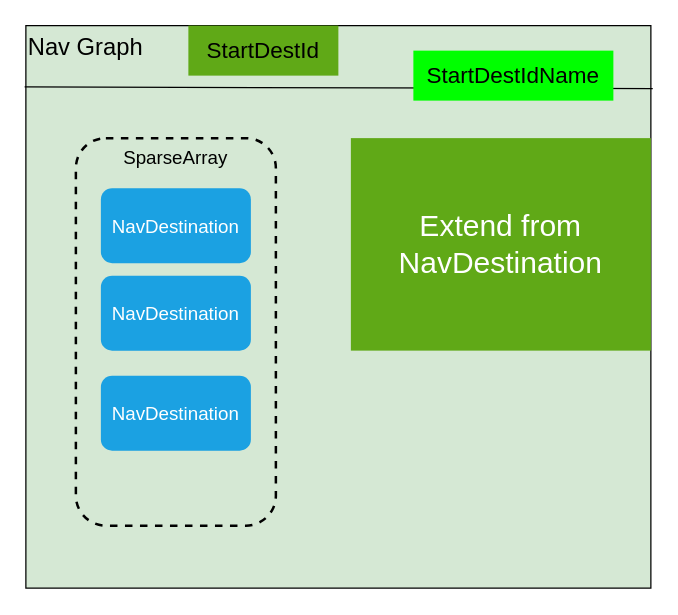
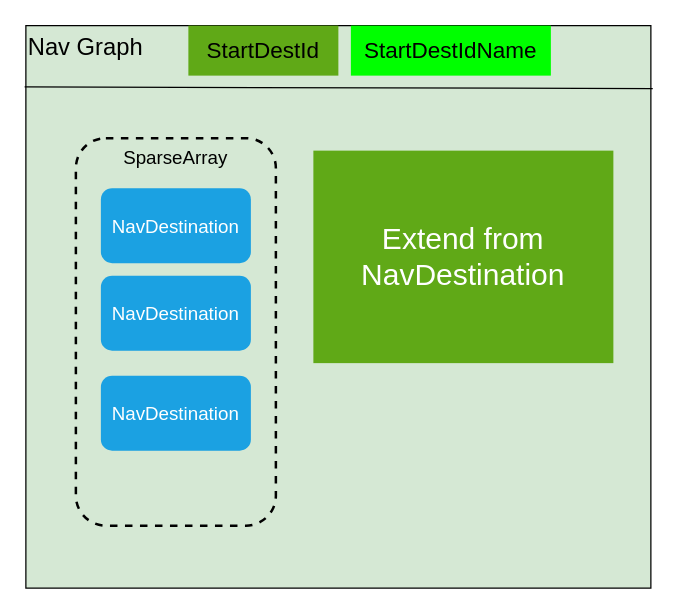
node "StartDestIdName": moved (513, 76) -> (451, 51)
node "Extend from NavDestination": moved (501, 244) -> (463, 257)
